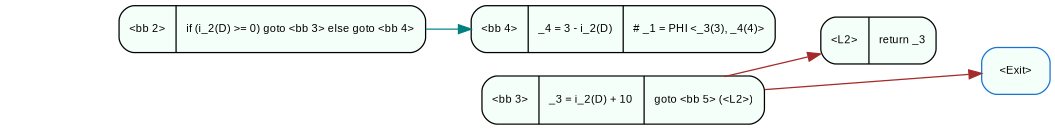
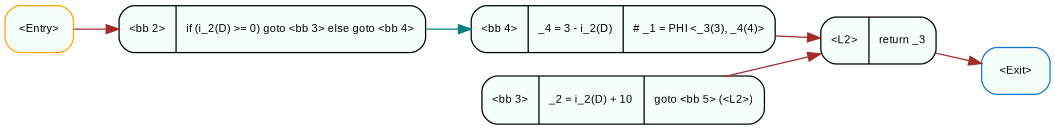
node "<Entry>": added
edge "<bb 4>" -> "<L2>": added
edge "<bb 3>" -> "<Exit>": now "<L2>" -> "<Exit>"
node "<bb 3>": text "_3 = i_2(D) + 10" -> "_2 = i_2(D) + 10"
